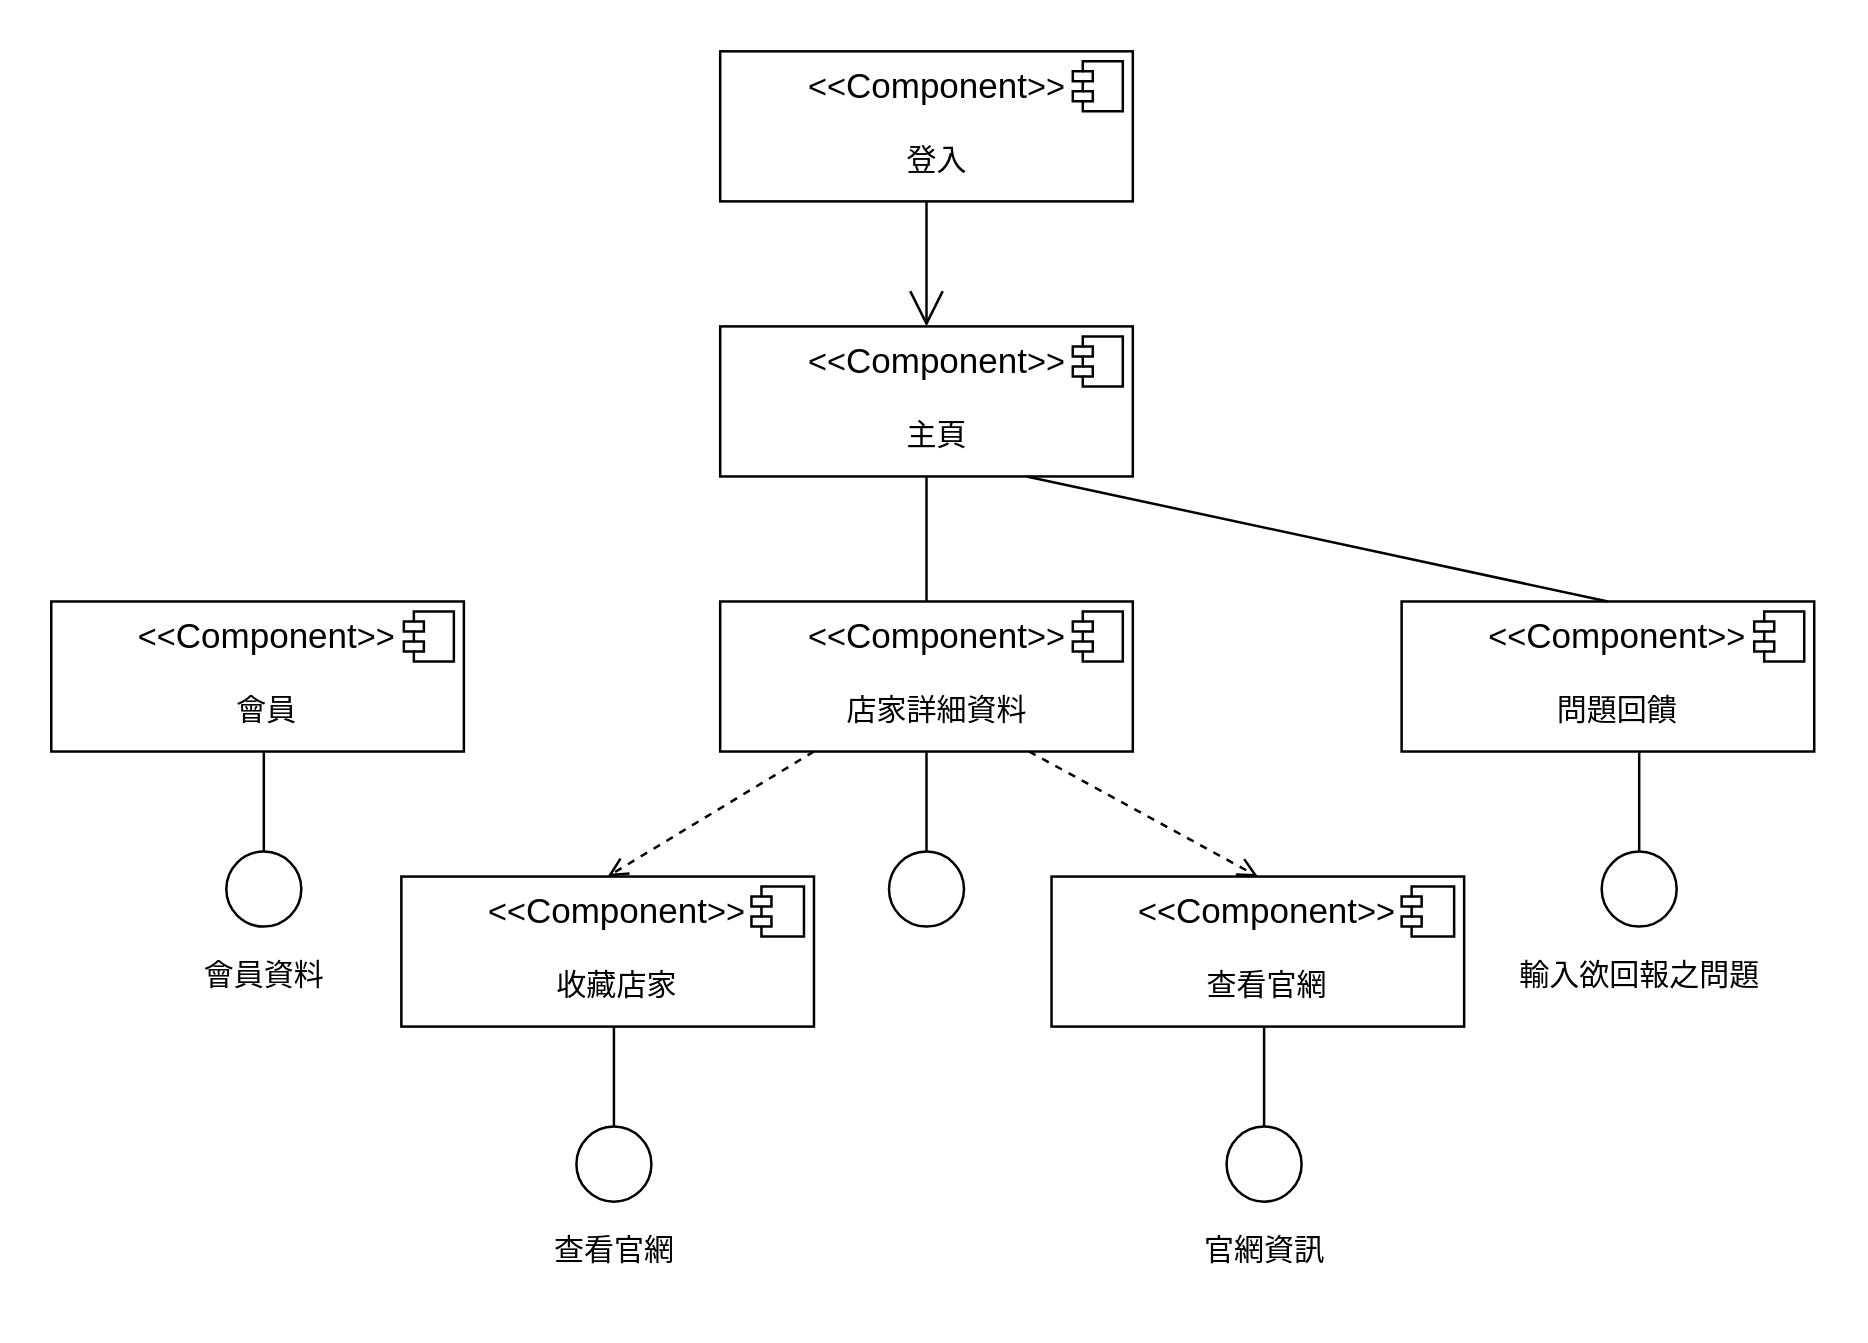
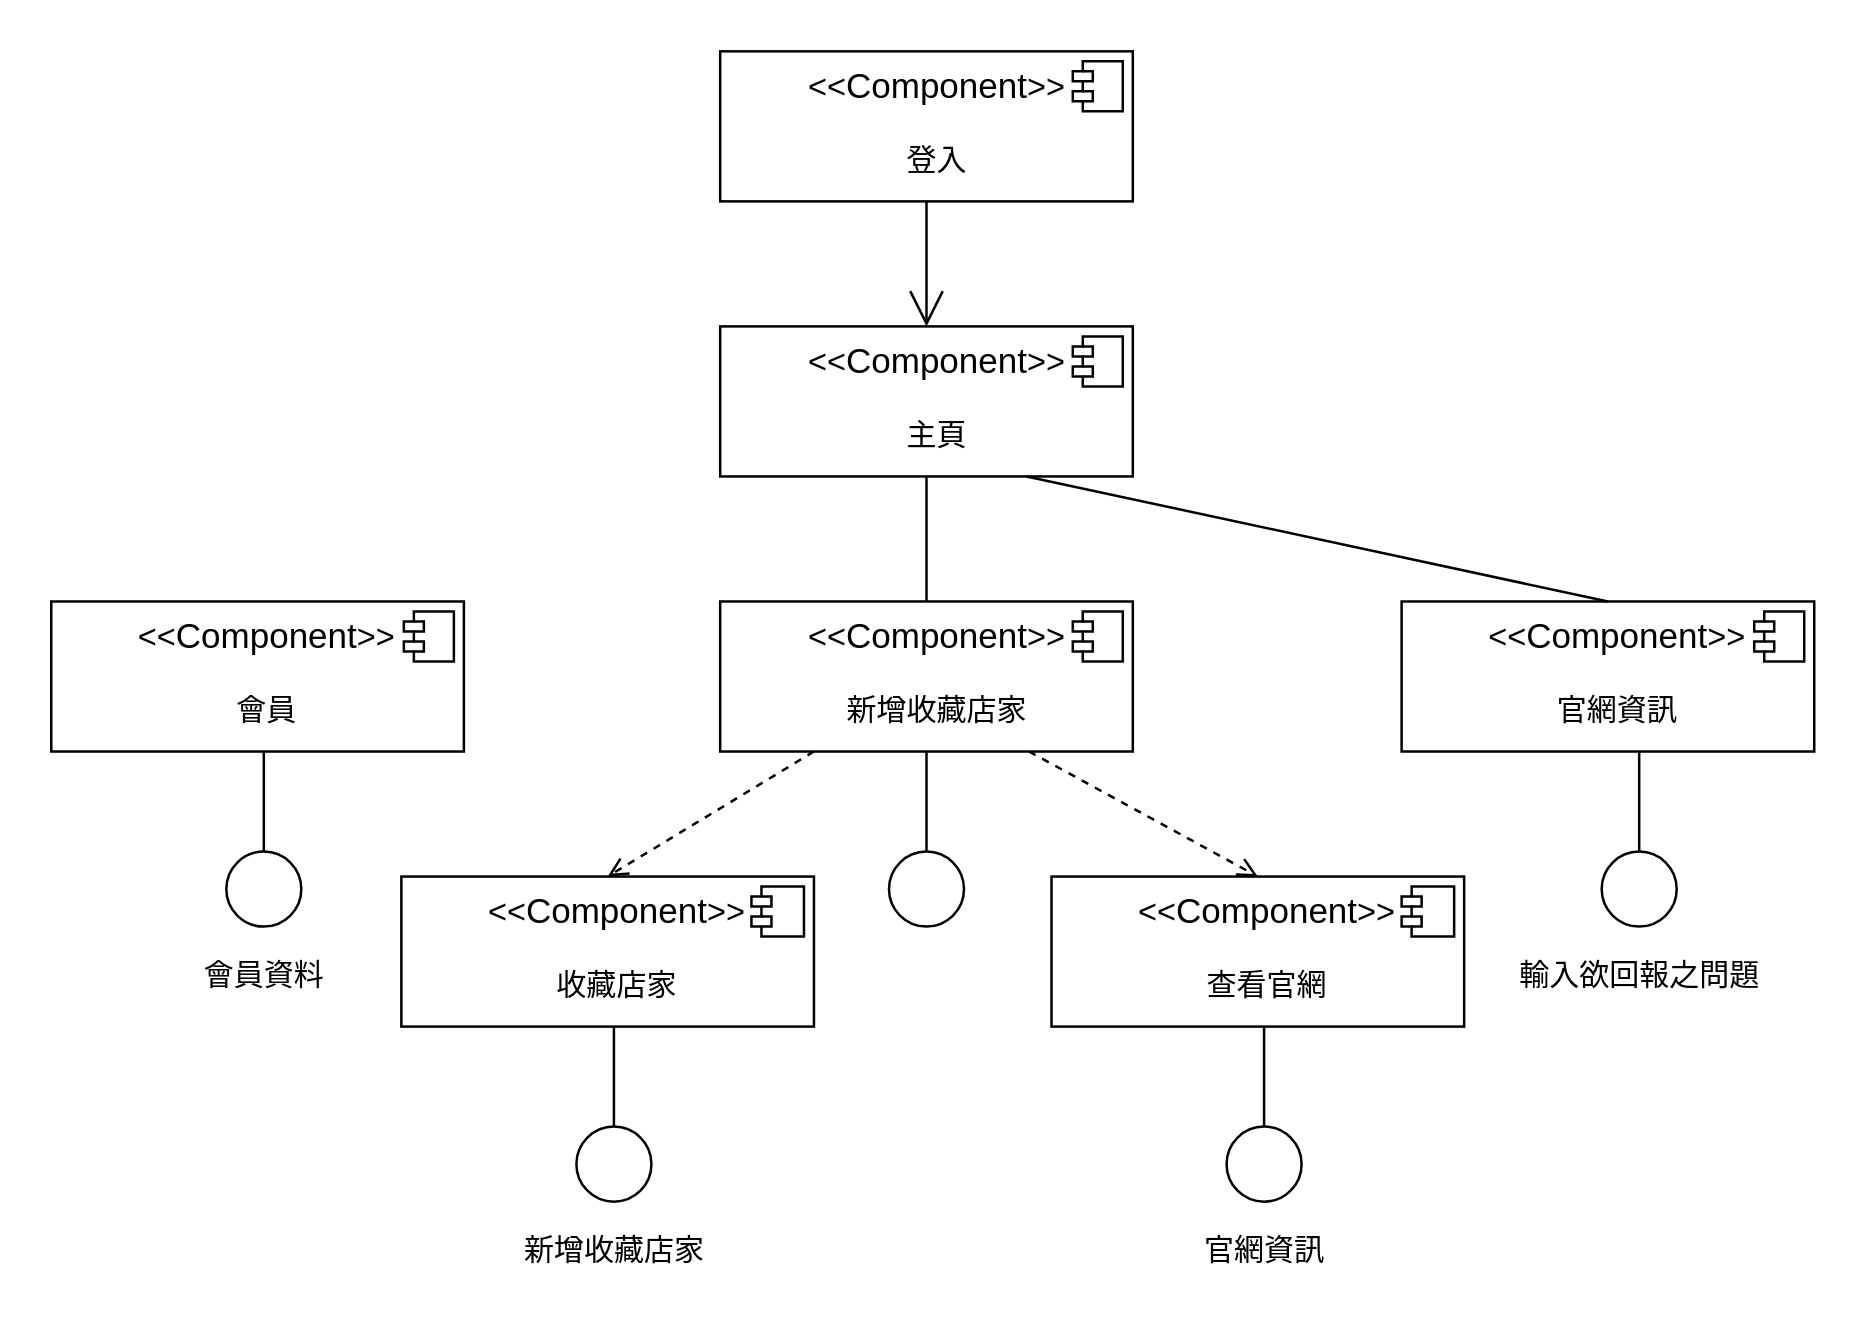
node "<<Component>> 店家詳細資料": label "<<Component>> 店家詳細資料" -> "<<Component>> 新增收藏店家"
node "<<Component>> 問題回饋": label "<<Component>> 問題回饋" -> "<<Component>> 官網資訊"
node "查看官網": label "查看官網" -> "新增收藏店家"
